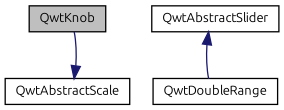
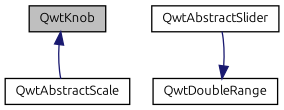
edge "QwtKnob" -> "QwtAbstractScale": reversed
edge "QwtDoubleRange" -> "QwtAbstractSlider": reversed
